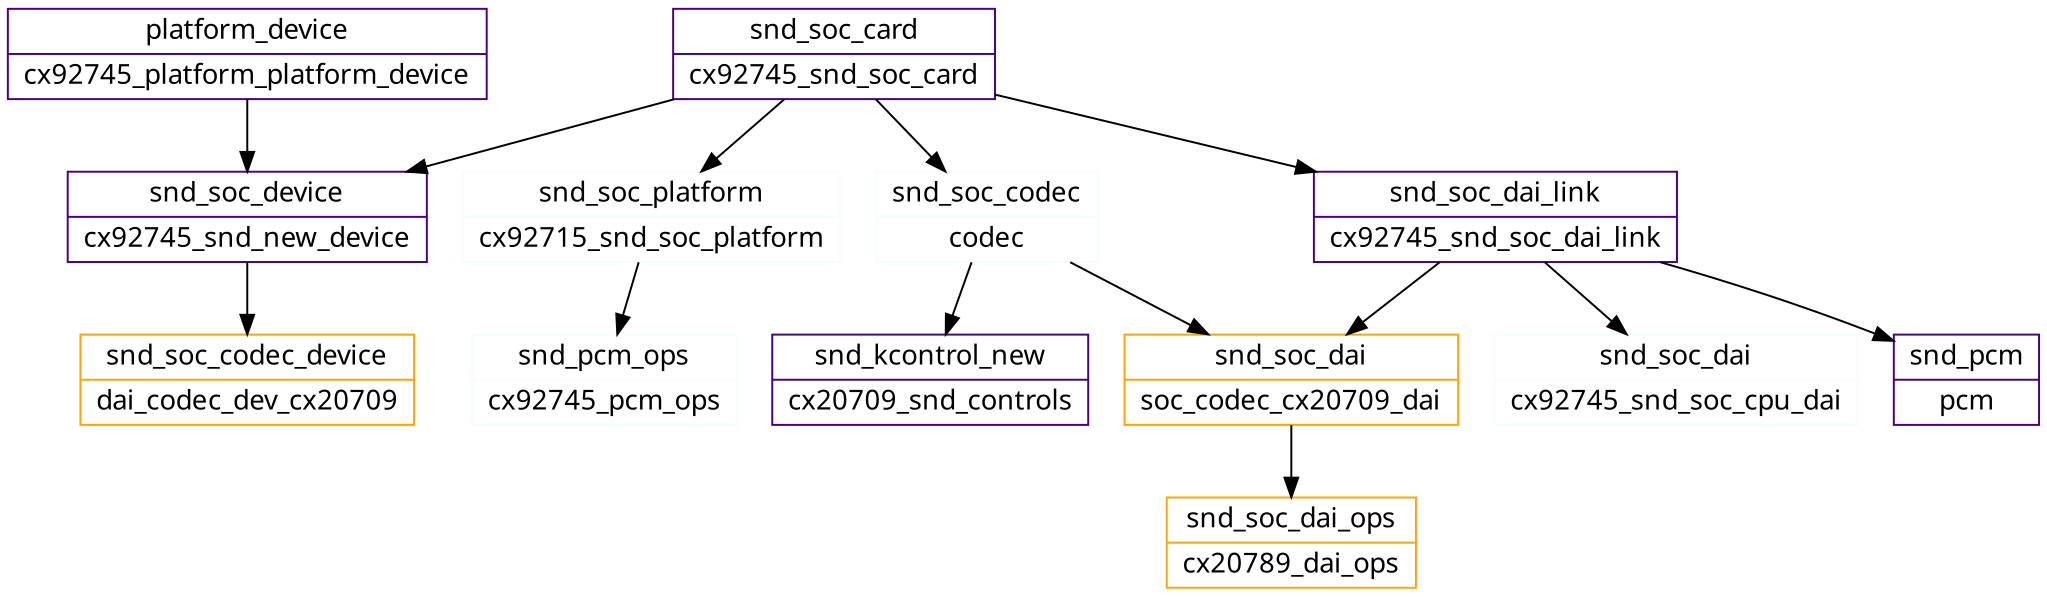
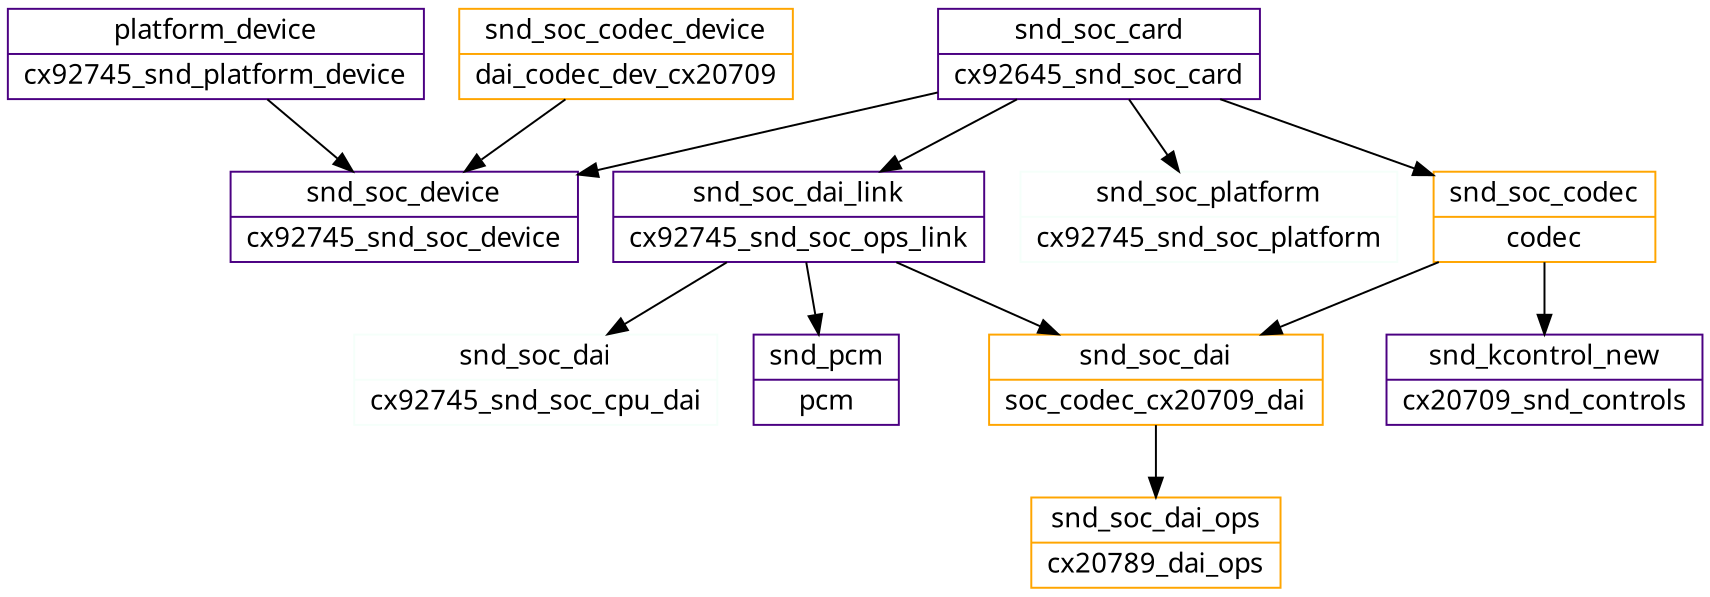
node "platform_device": text "cx92745_platform_platform_device" -> "cx92745_snd_platform_device"
node "snd_soc_card": text "cx92745_snd_soc_card" -> "cx92645_snd_soc_card"
node "snd_soc_codec": color mintcream -> orange
node "snd_soc_device": text "cx92745_snd_new_device" -> "cx92745_snd_soc_device"
node "snd_soc_platform": text "cx92715_snd_soc_platform" -> "cx92745_snd_soc_platform"
node "snd_soc_dai_link": text "cx92745_snd_soc_dai_link" -> "cx92745_snd_soc_ops_link"
edge "snd_soc_device" -> "snd_soc_codec_device": reversed
node "snd_pcm_ops": removed
